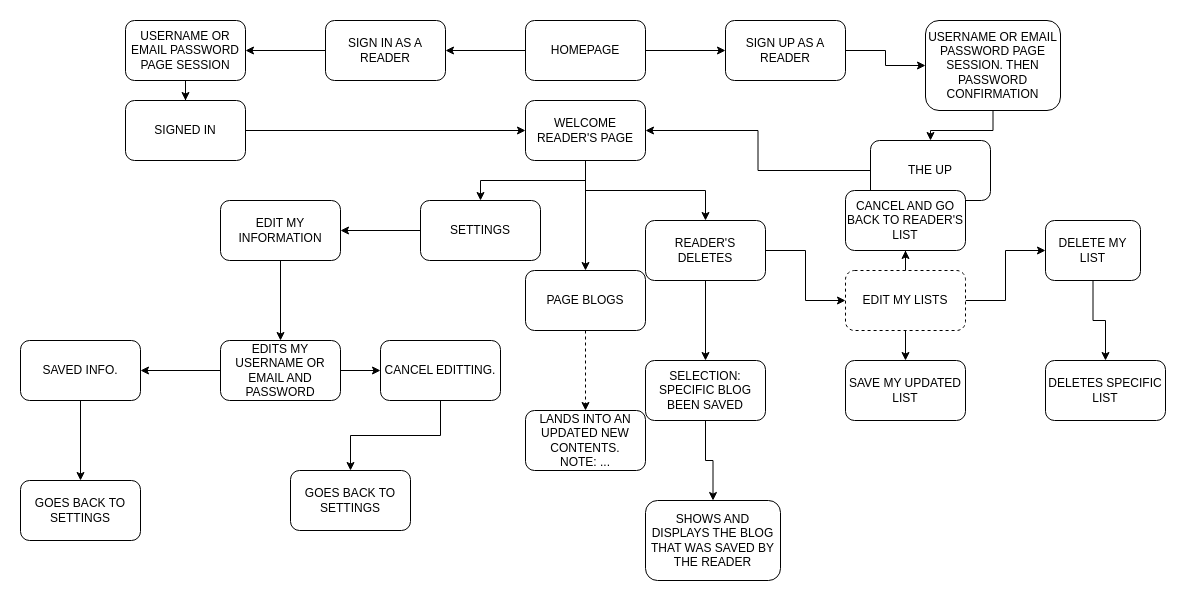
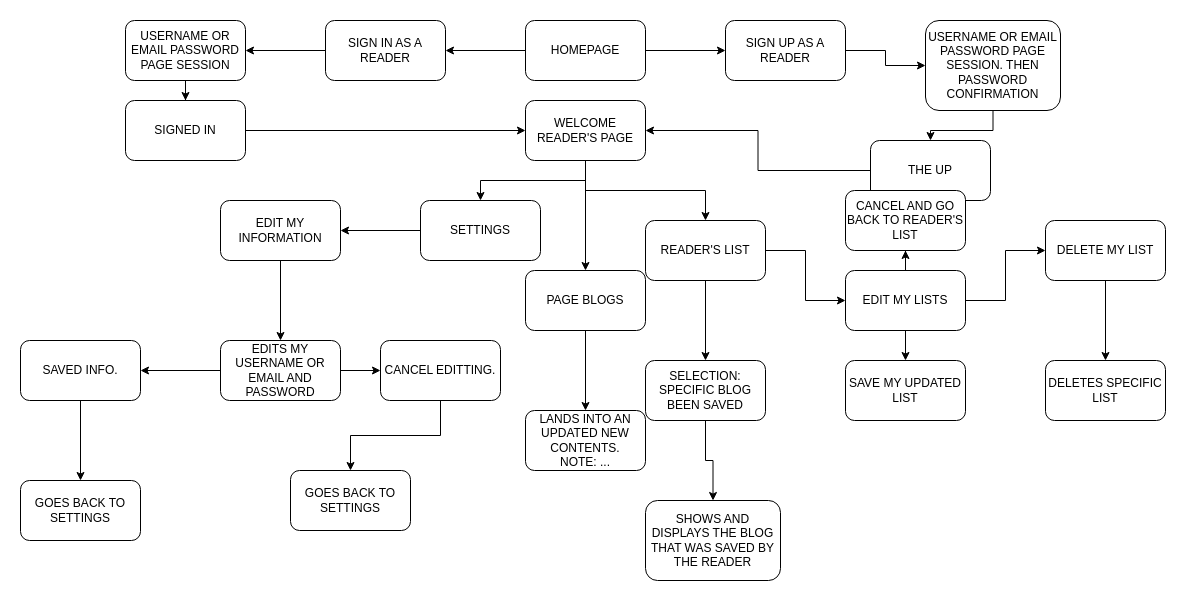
node "READER'S DELETES": label "READER'S DELETES" -> "READER'S LIST"
node "DELETE MY LIST": size 95x60 -> 120x60
node "EDIT MY LISTS": style dashed -> solid
edge "PAGE BLOGS" -> "LANDS INTO AN UPDATED NEW CONTENTS. NOTE: ...": style dashed -> solid
